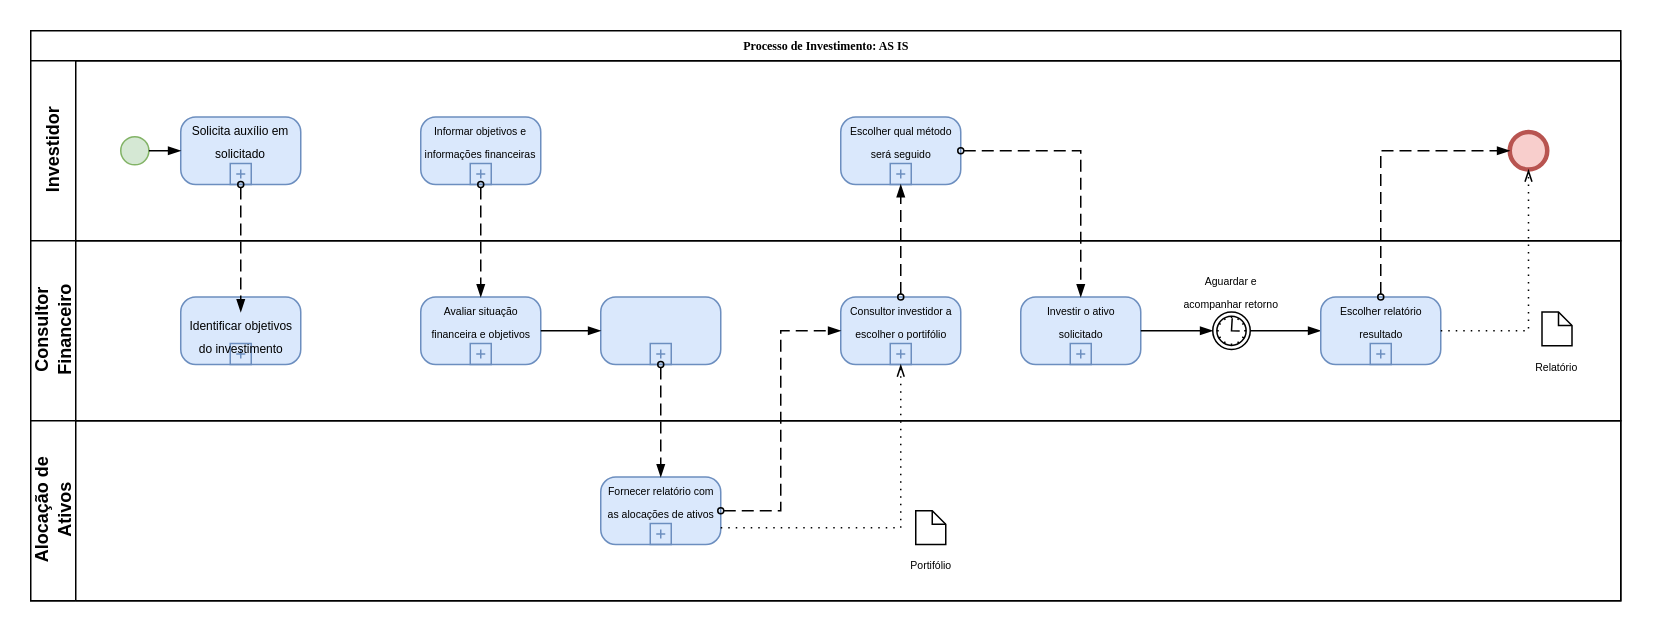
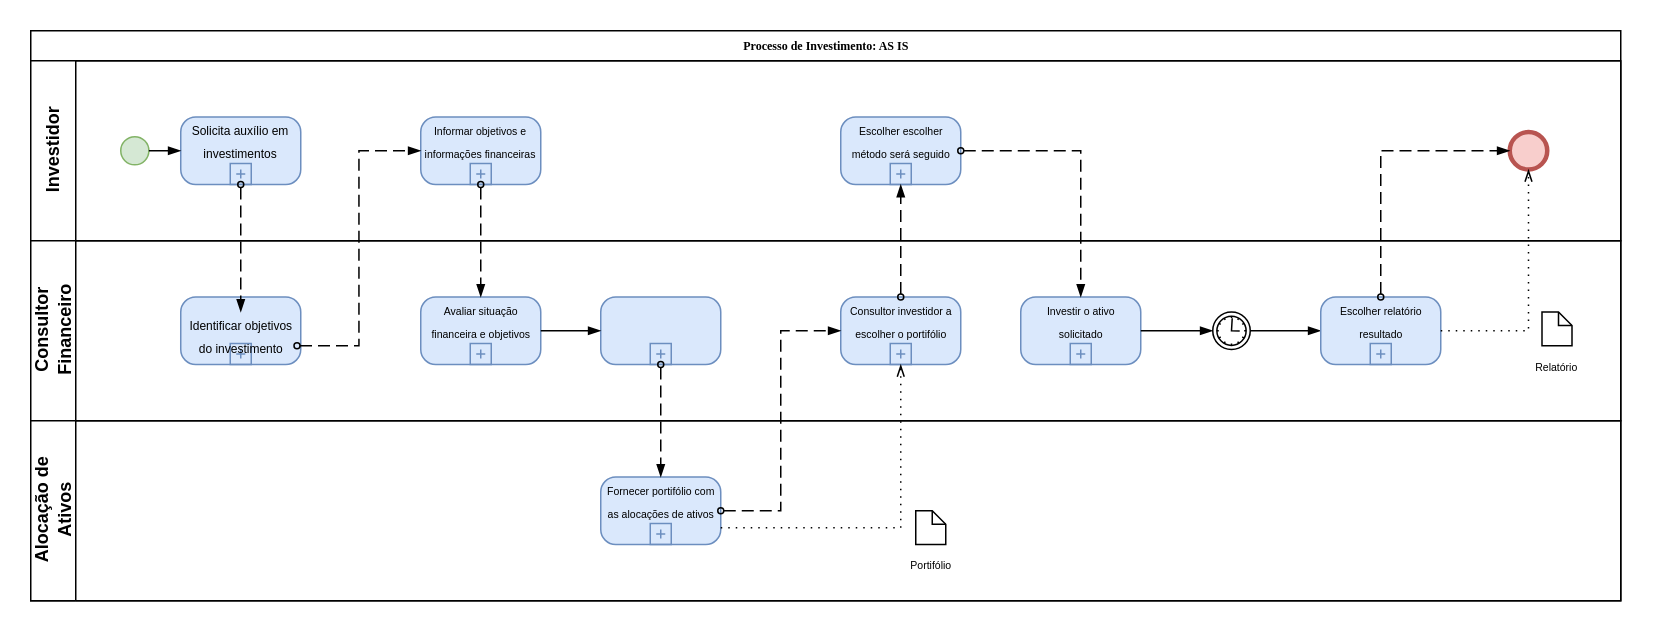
node "Solicita auxílio em solicitado": label "Solicita auxílio em solicitado" -> "Solicita auxílio em investimentos"
node "Escolher qual método será seguido": label "Escolher qual método será seguido" -> "Escolher escolher método será seguido"
edge "Informar objetivos e informações financeiras" -- "Identificar objetivos do investimento": added
node "Aguardar e acompanhar retorno": removed
node "Fornecer relatório com as alocações de ativos": label "Fornecer relatório com as alocações de ativos" -> "Fornecer portifólio com as alocações de ativos"
